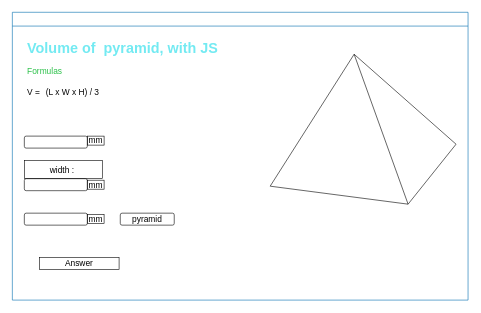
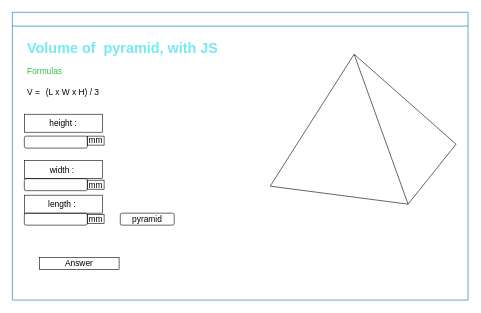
node "height :": added
node "length :": added
